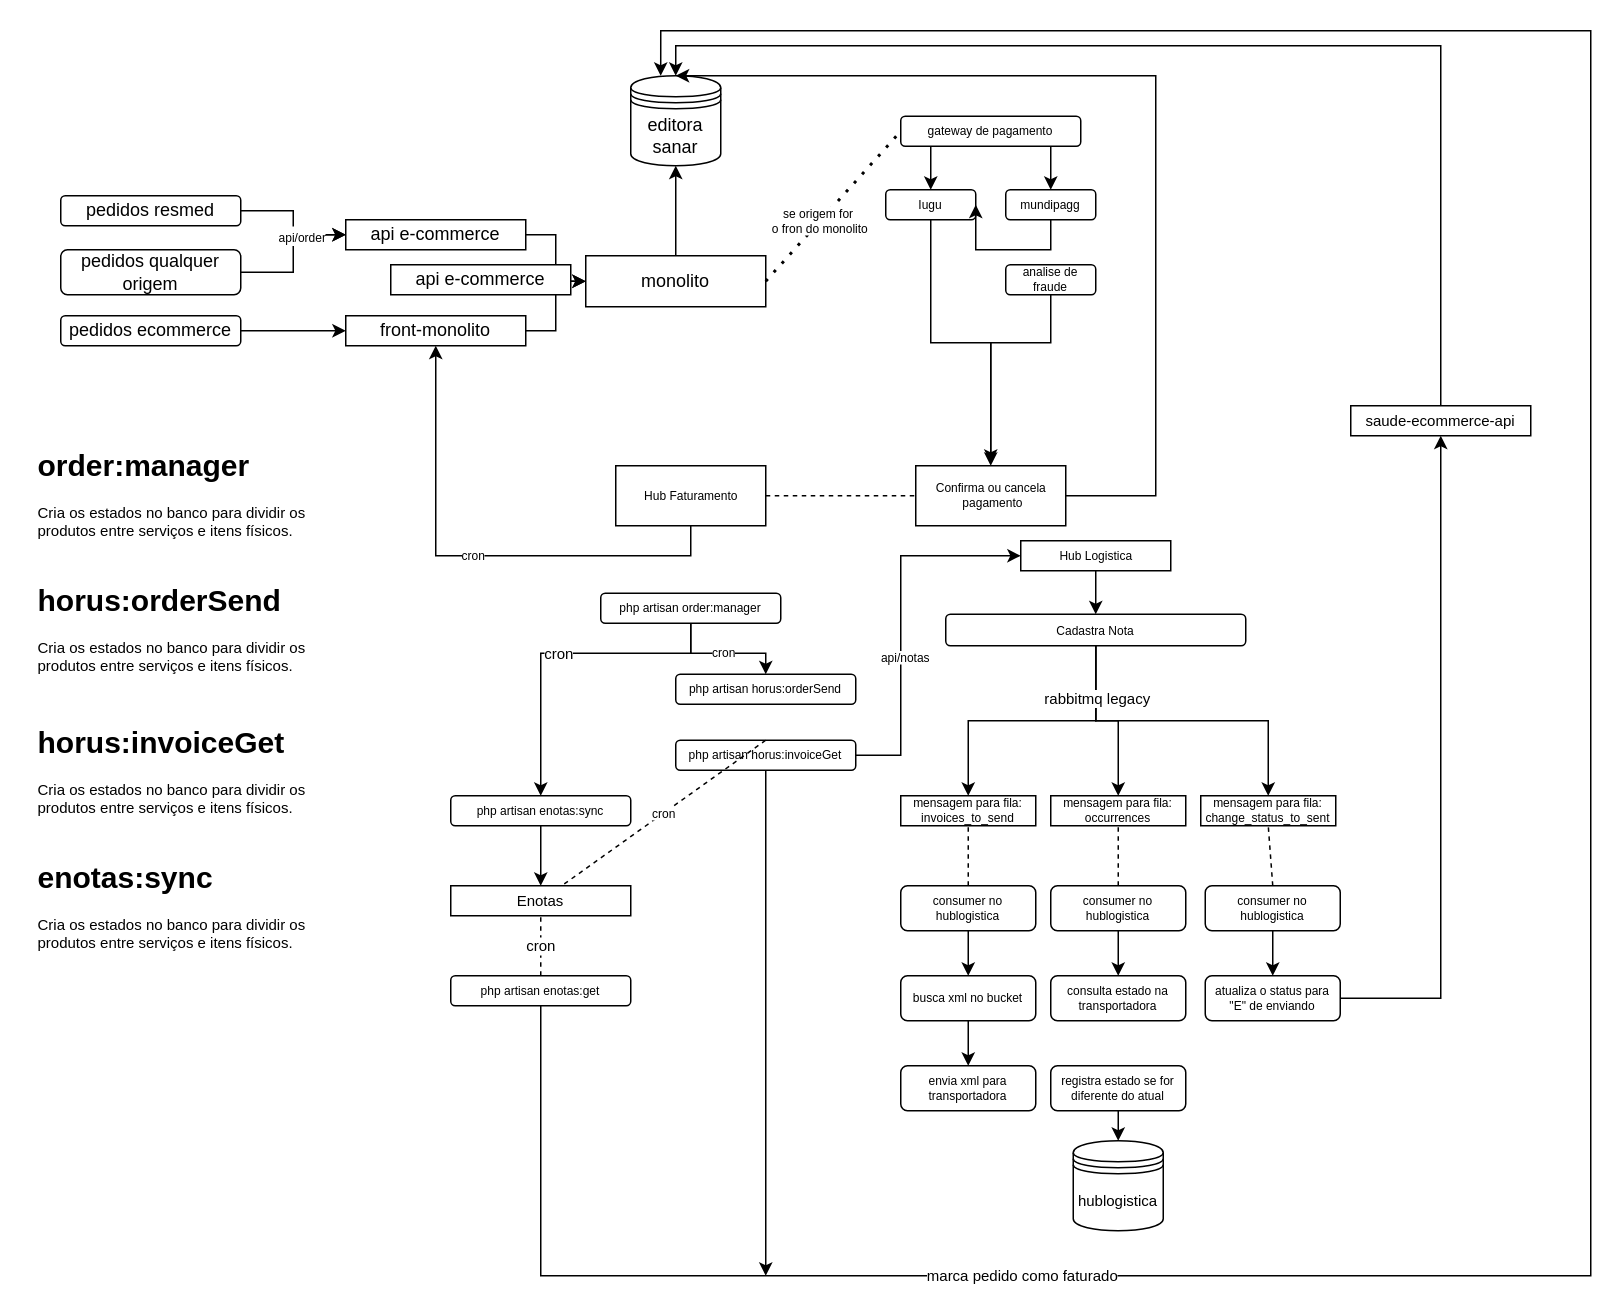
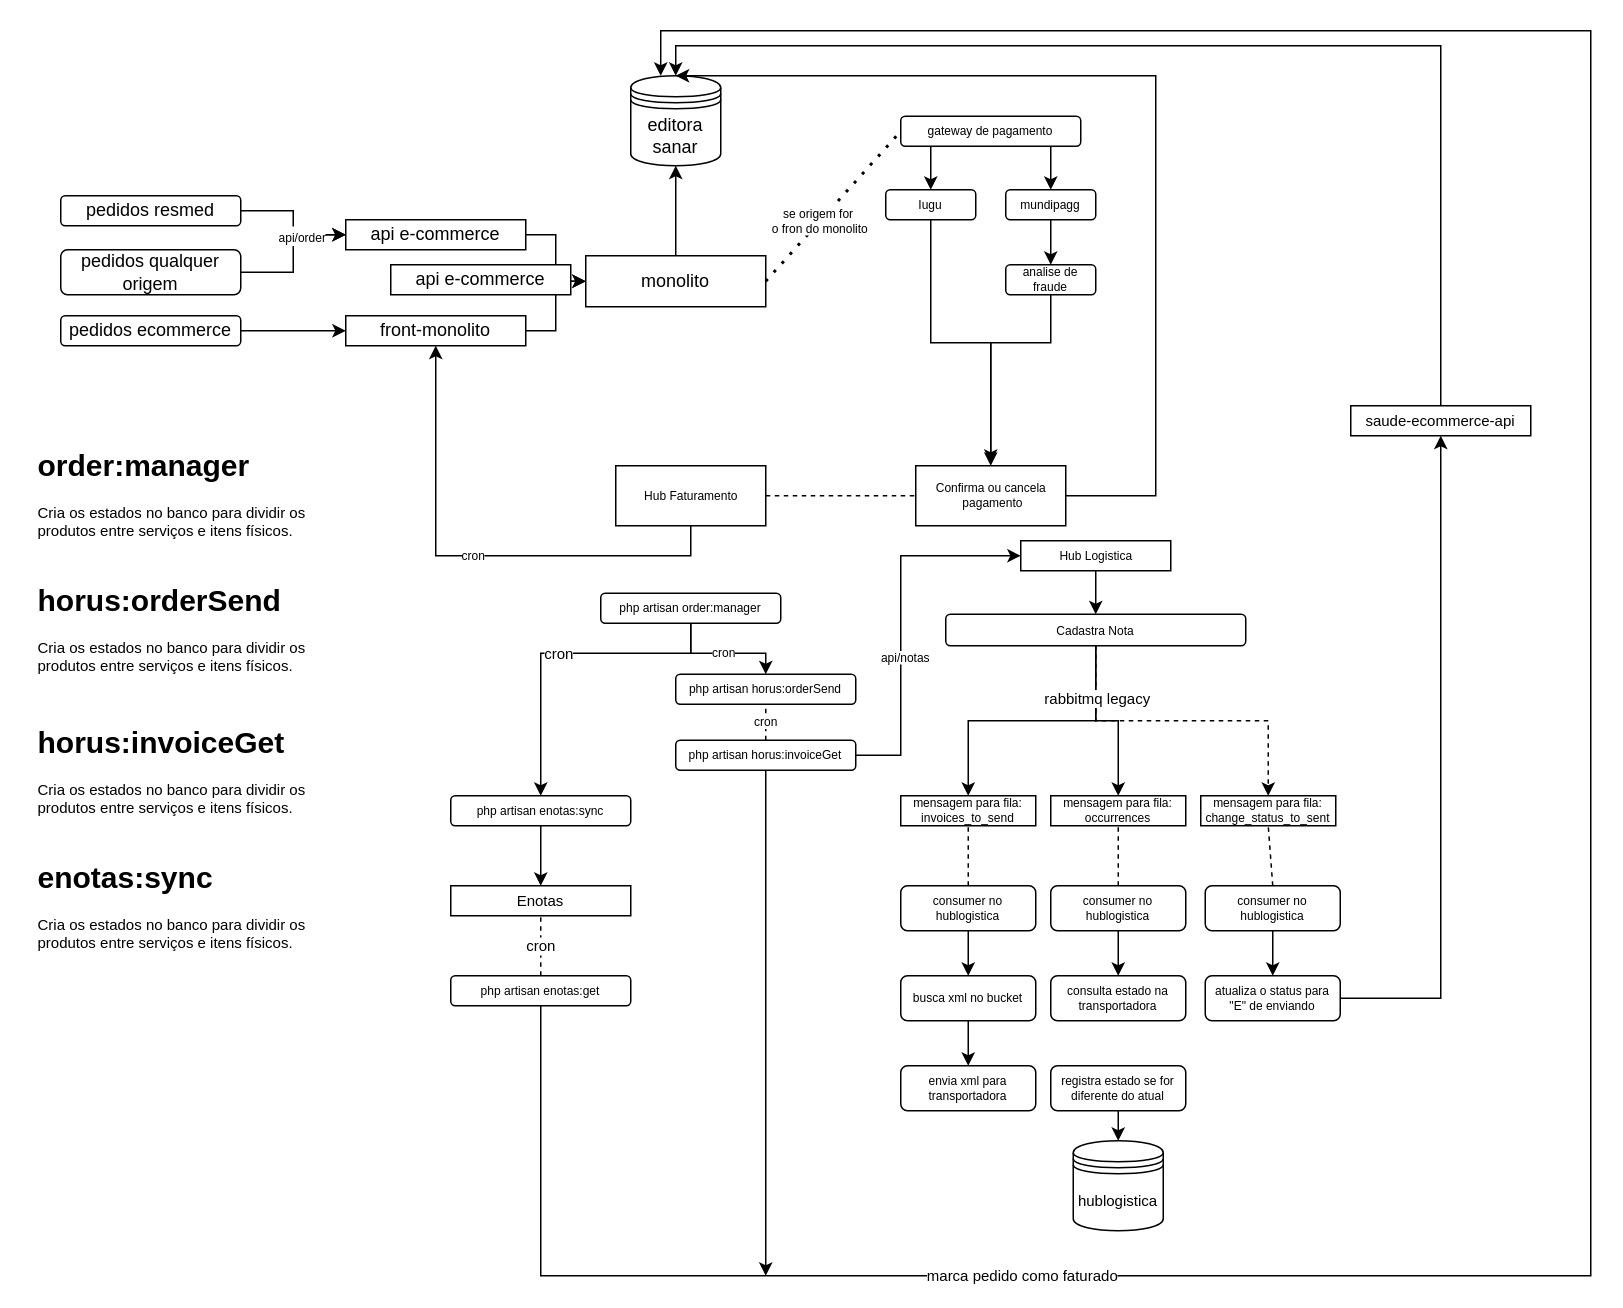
edge "mundipagg" -> "Iugu": now "mundipagg" -> "analise de fraude"
edge "Cadastra Nota" -> "mensagem para fila: change_status_to_sent": style solid -> dashed
edge "php artisan horus:invoiceGet" -- "Enotas": now "php artisan horus:invoiceGet" -- "php artisan horus:orderSend"
